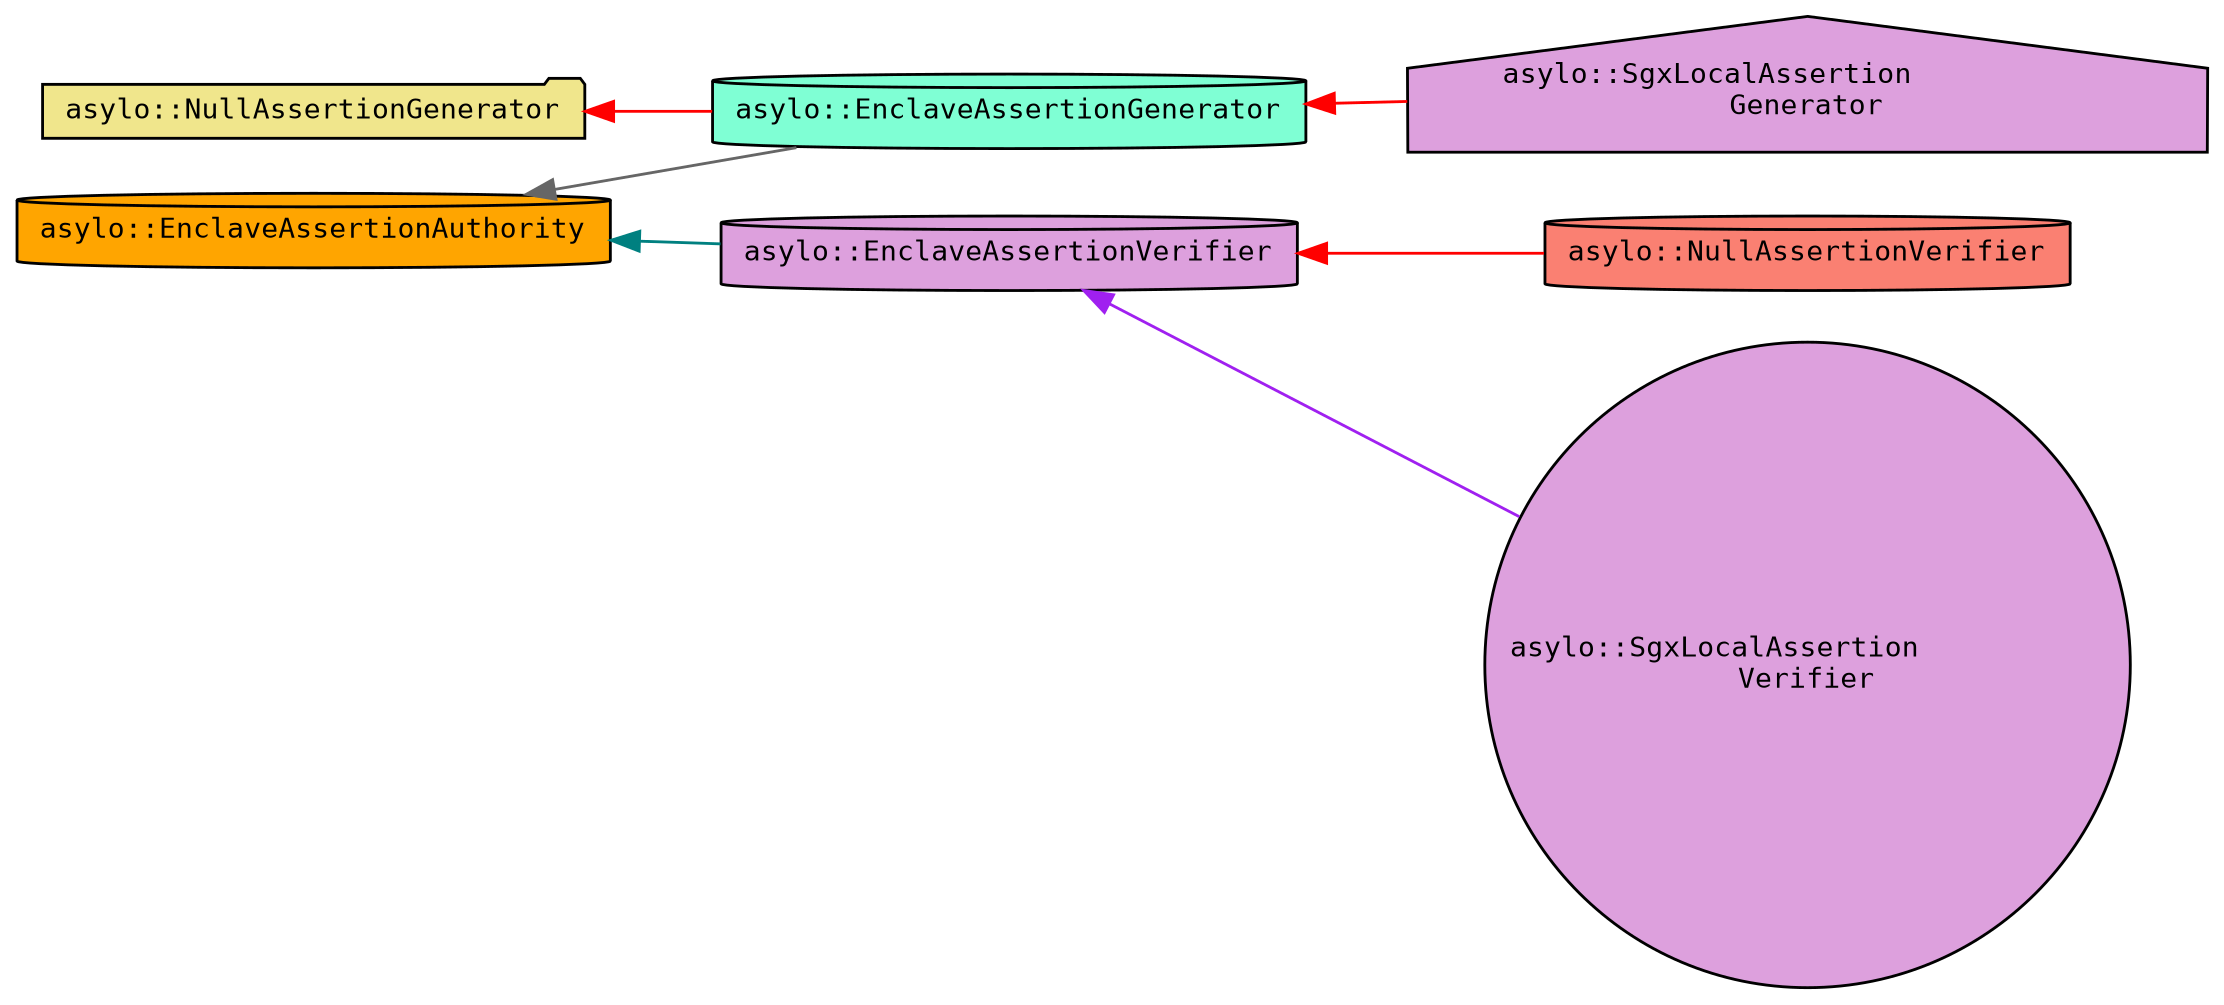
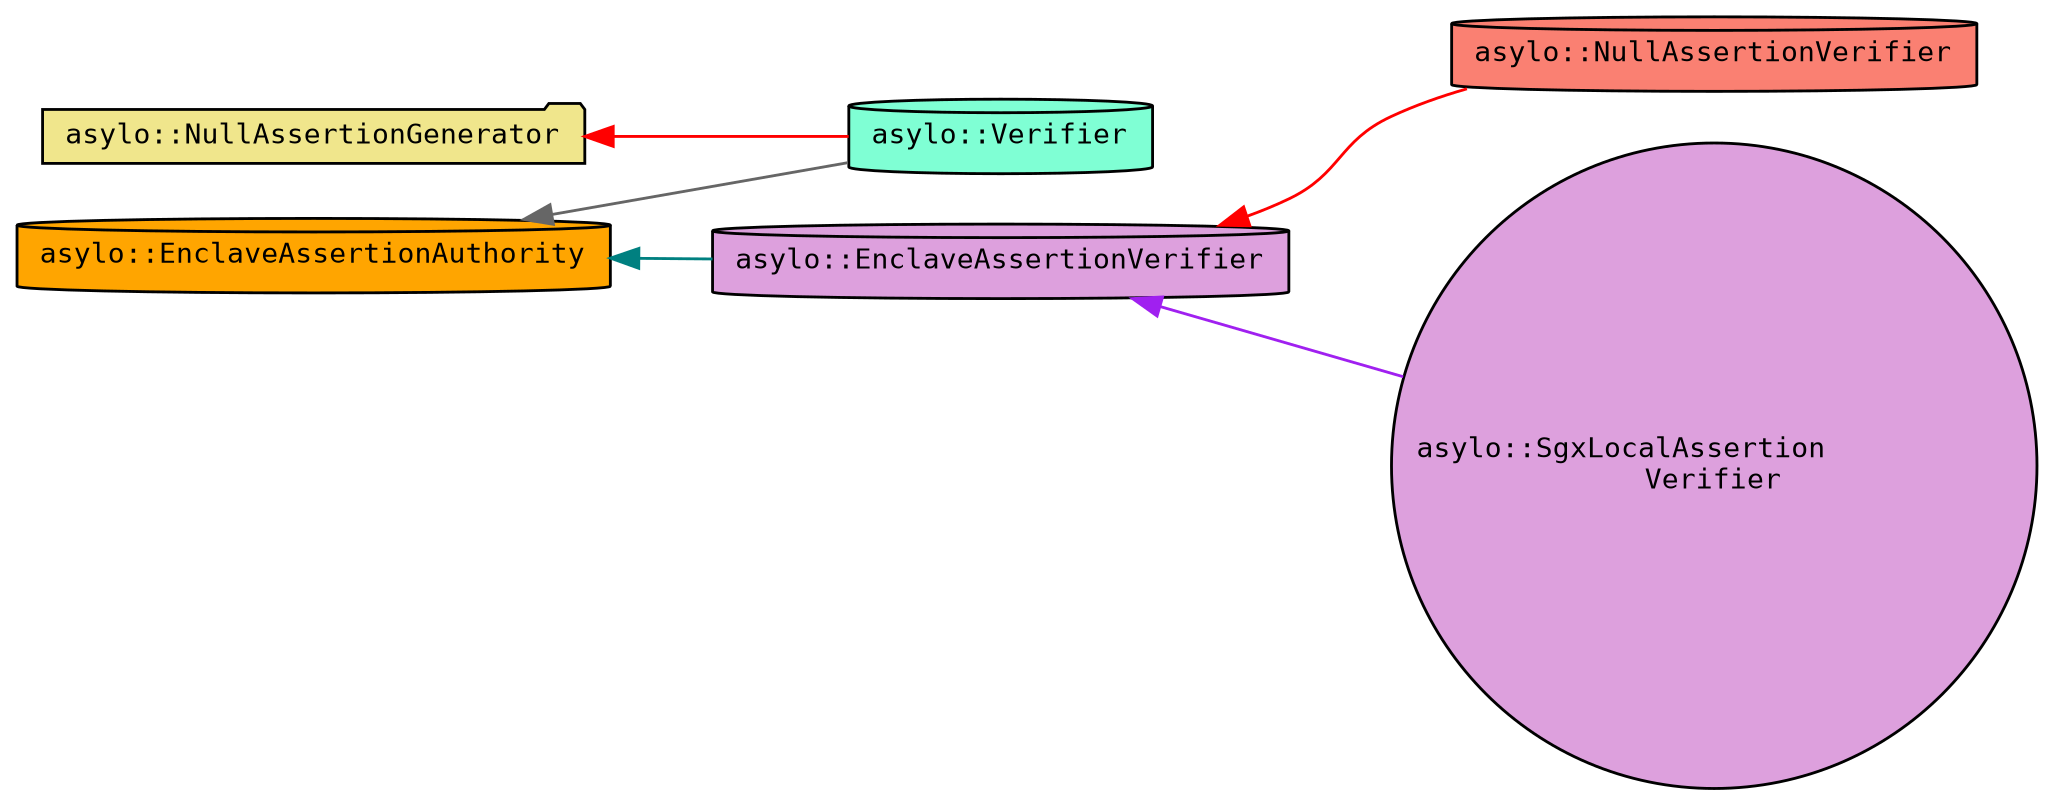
node "asylo::SgxLocalAssertion Generator": removed
node "asylo::EnclaveAssertionGenerator": label "asylo::EnclaveAssertionGenerator" -> "asylo::Verifier"
